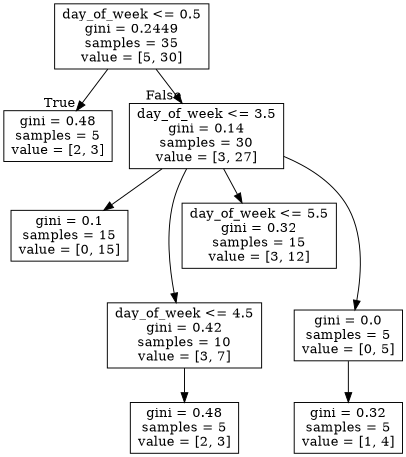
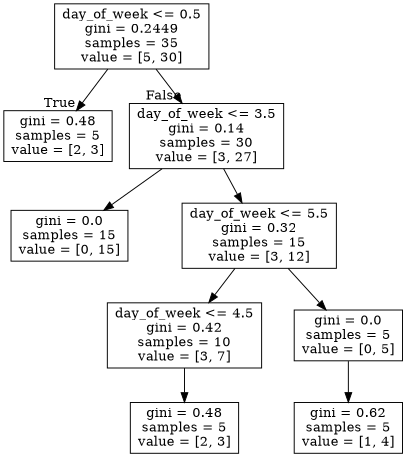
edge "day_of_week <= 3.5 gini = 0.14 samples = 30 value = [3, 27]" -> "gini = 0.0 samples = 5 value = [0, 5]": now "day_of_week <= 5.5 gini = 0.32 samples = 15 value = [3, 12]" -> "gini = 0.0 samples = 5 value = [0, 5]"
edge "day_of_week <= 3.5 gini = 0.14 samples = 30 value = [3, 27]" -> "day_of_week <= 4.5 gini = 0.42 samples = 10 value = [3, 7]": now "day_of_week <= 5.5 gini = 0.32 samples = 15 value = [3, 12]" -> "day_of_week <= 4.5 gini = 0.42 samples = 10 value = [3, 7]"
node "gini = 0.1 samples = 15 value = [0, 15]": label "gini = 0.1 samples = 15 value = [0, 15]" -> "gini = 0.0 samples = 15 value = [0, 15]"
node "gini = 0.32 samples = 5 value = [1, 4]": label "gini = 0.32 samples = 5 value = [1, 4]" -> "gini = 0.62 samples = 5 value = [1, 4]"
